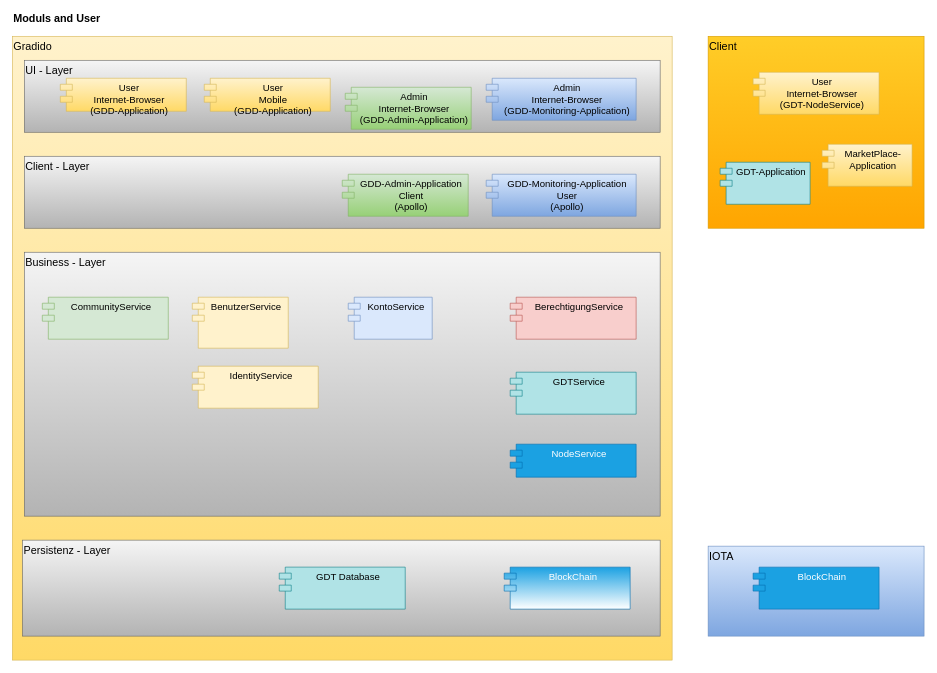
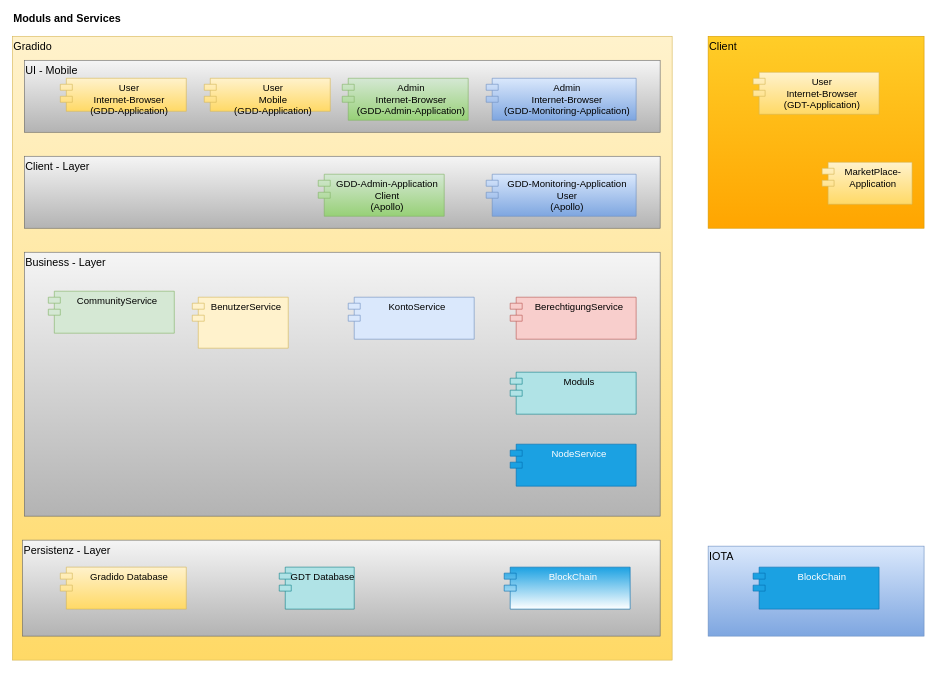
node "Moduls and User": label "Moduls and User" -> "Moduls and Services"
node "UI - Layer": label "UI - Layer" -> "UI - Mobile"
node "User Internet-Browser (GDT-NodeService)": label "User Internet-Browser (GDT-NodeService)" -> "User Internet-Browser (GDT-Application)"
node "Admin Internet-Browser (GDD-Admin-Application)": moved (408, 108) -> (405, 99)
node "MarketPlace- Application": moved (867, 165) -> (867, 183)
node "GDT-Application": removed
node "GDD-Admin-Application Client (Apollo)": moved (405, 195) -> (381, 195)
node "CommunityService": moved (105, 318) -> (111, 312)
node "KontoService": size 84x42 -> 126x42
node "GDTService": label "GDTService" -> "Moduls"
node "IdentityService": removed
node "NodeService": size 126x33 -> 126x42
node "Gradido Database": added
node "GDT Database": size 126x42 -> 75x42
